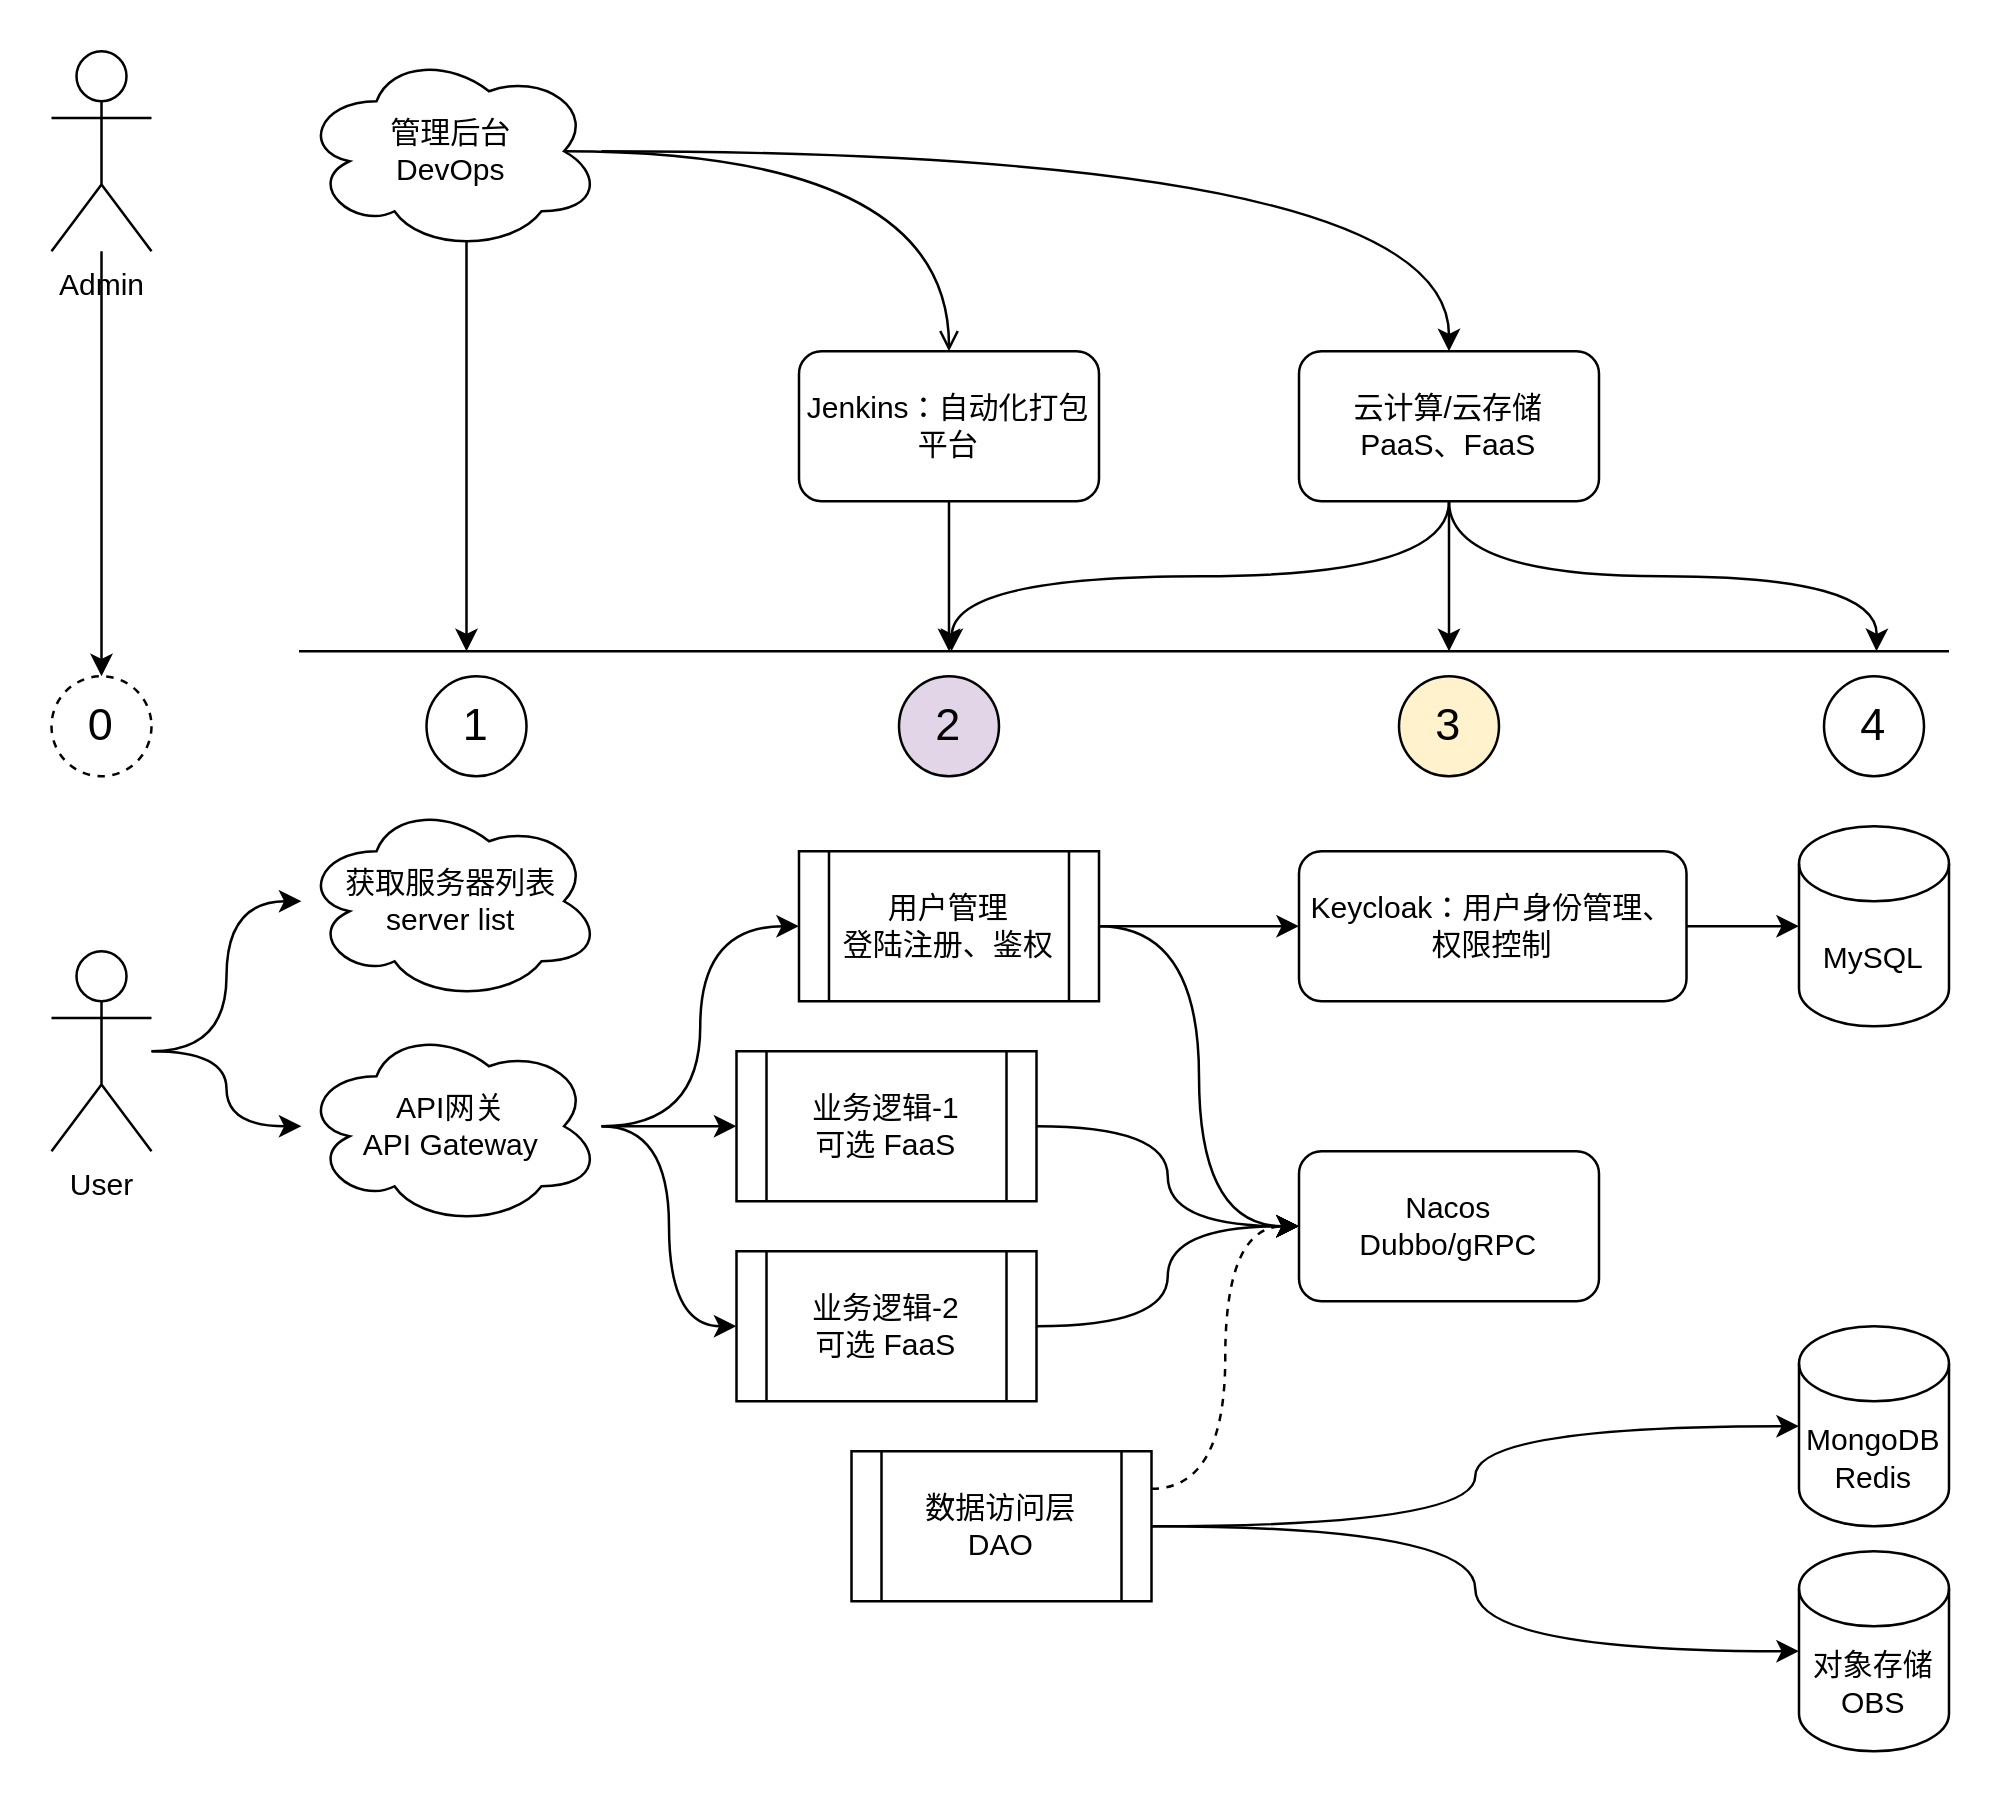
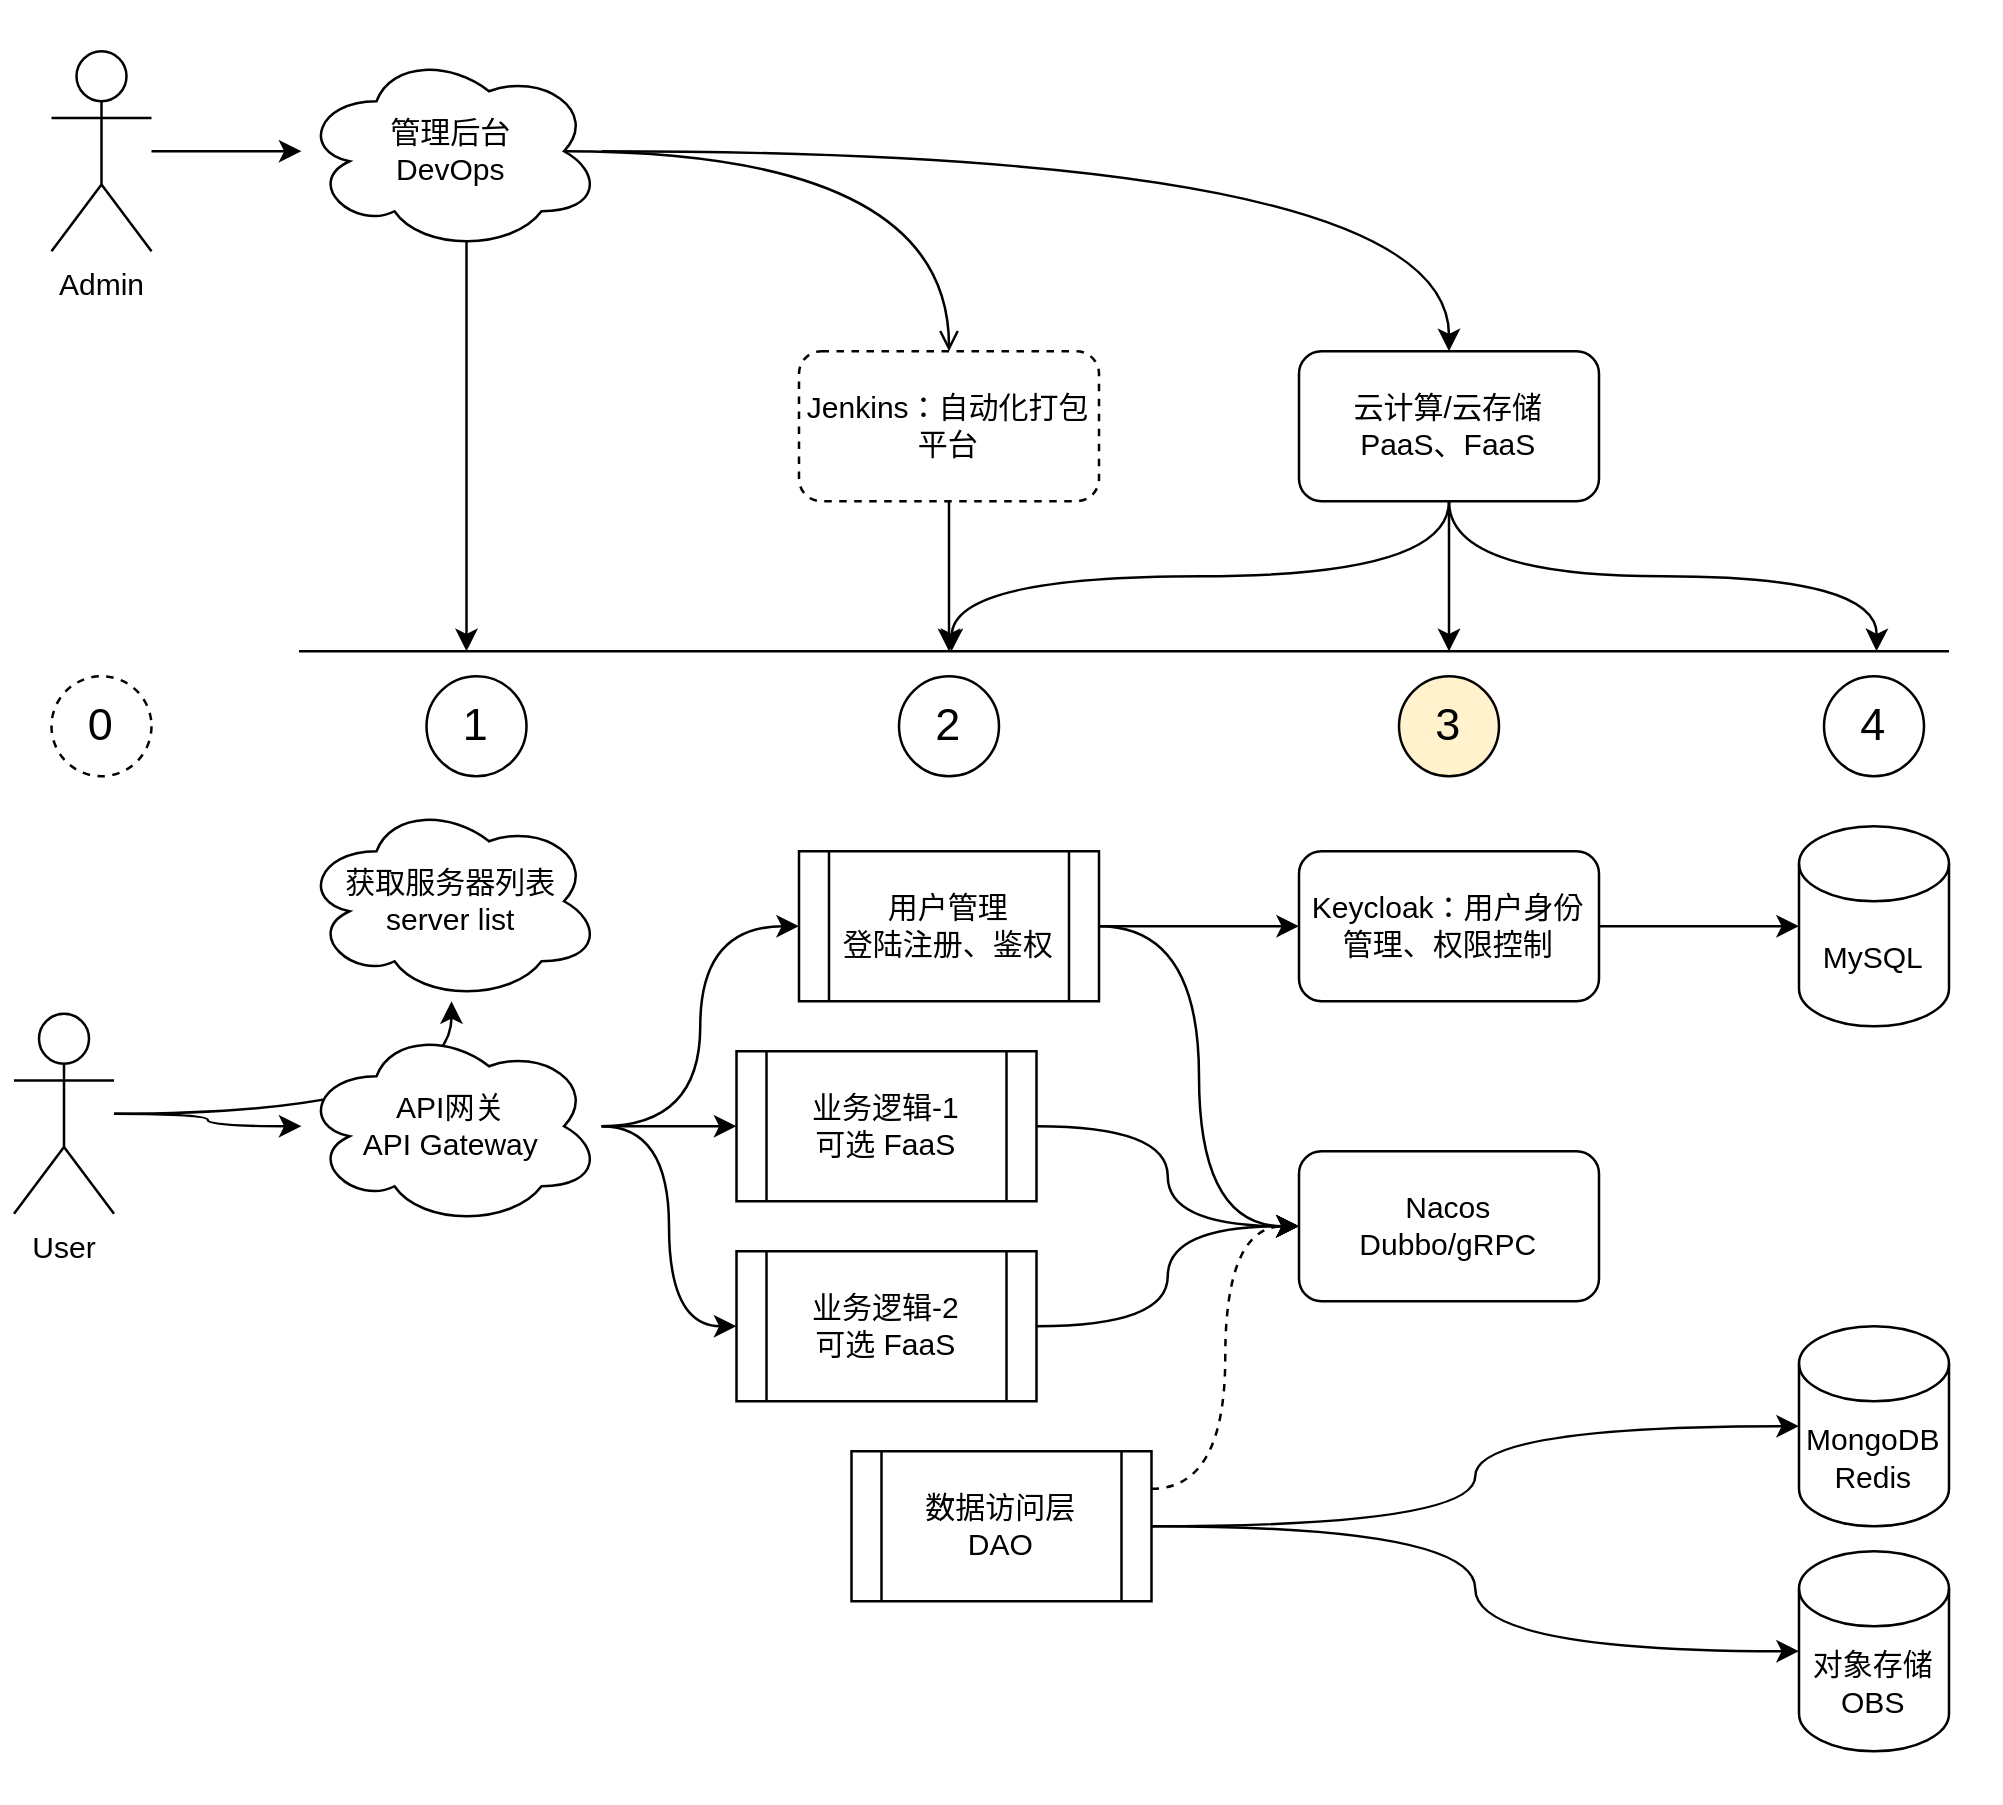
node "Jenkins：自动化打包平台": style solid -> dashed
edge "Admin" -> "0": now "Admin" -> "管理后台 DevOps"
node "2": fillcolor #e1d5e7 -> #ffffff
node "Keycloak：用户身份管理、权限控制": size 388x150 -> 300x150
node "User": moved (101, 1051) -> (64, 1114)
